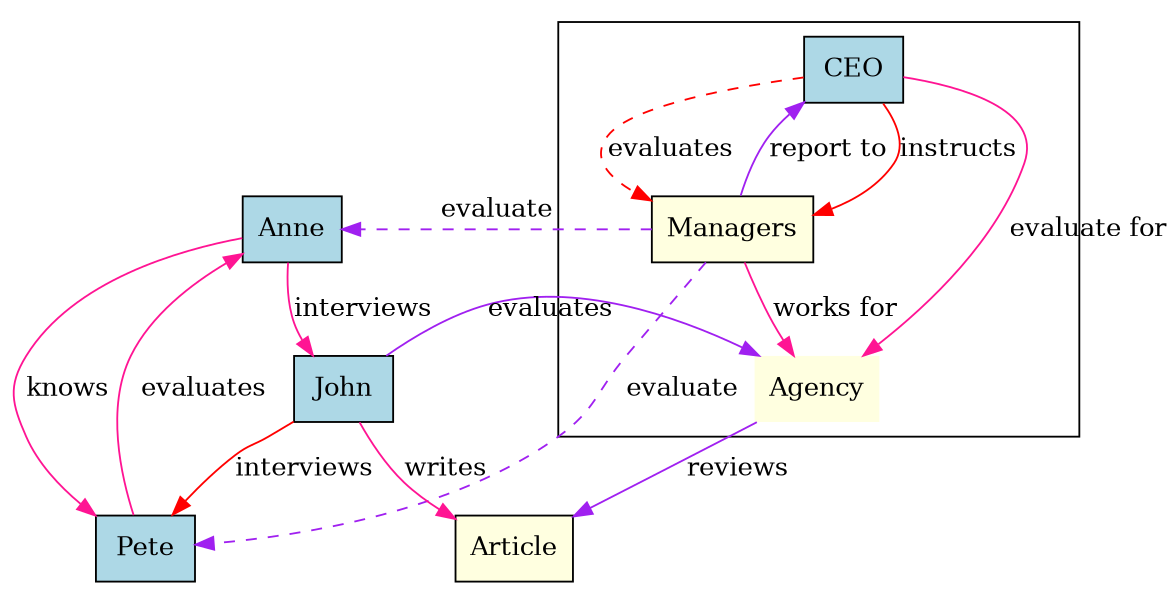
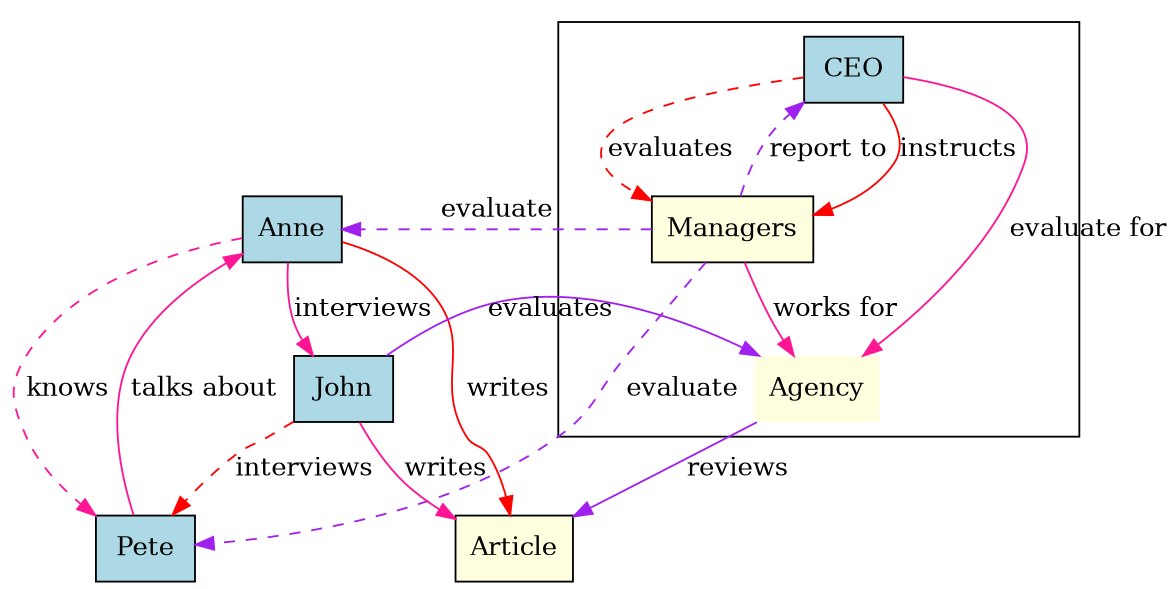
edge "Managers" -> "CEO": style solid -> dashed
edge "Anne" -> "Pete": style solid -> dashed
edge "Anne" -> "Article": added, label "writes"
edge "Pete" -> "Anne": label "evaluates" -> "talks about"
edge "John" -> "Pete": style solid -> dashed
